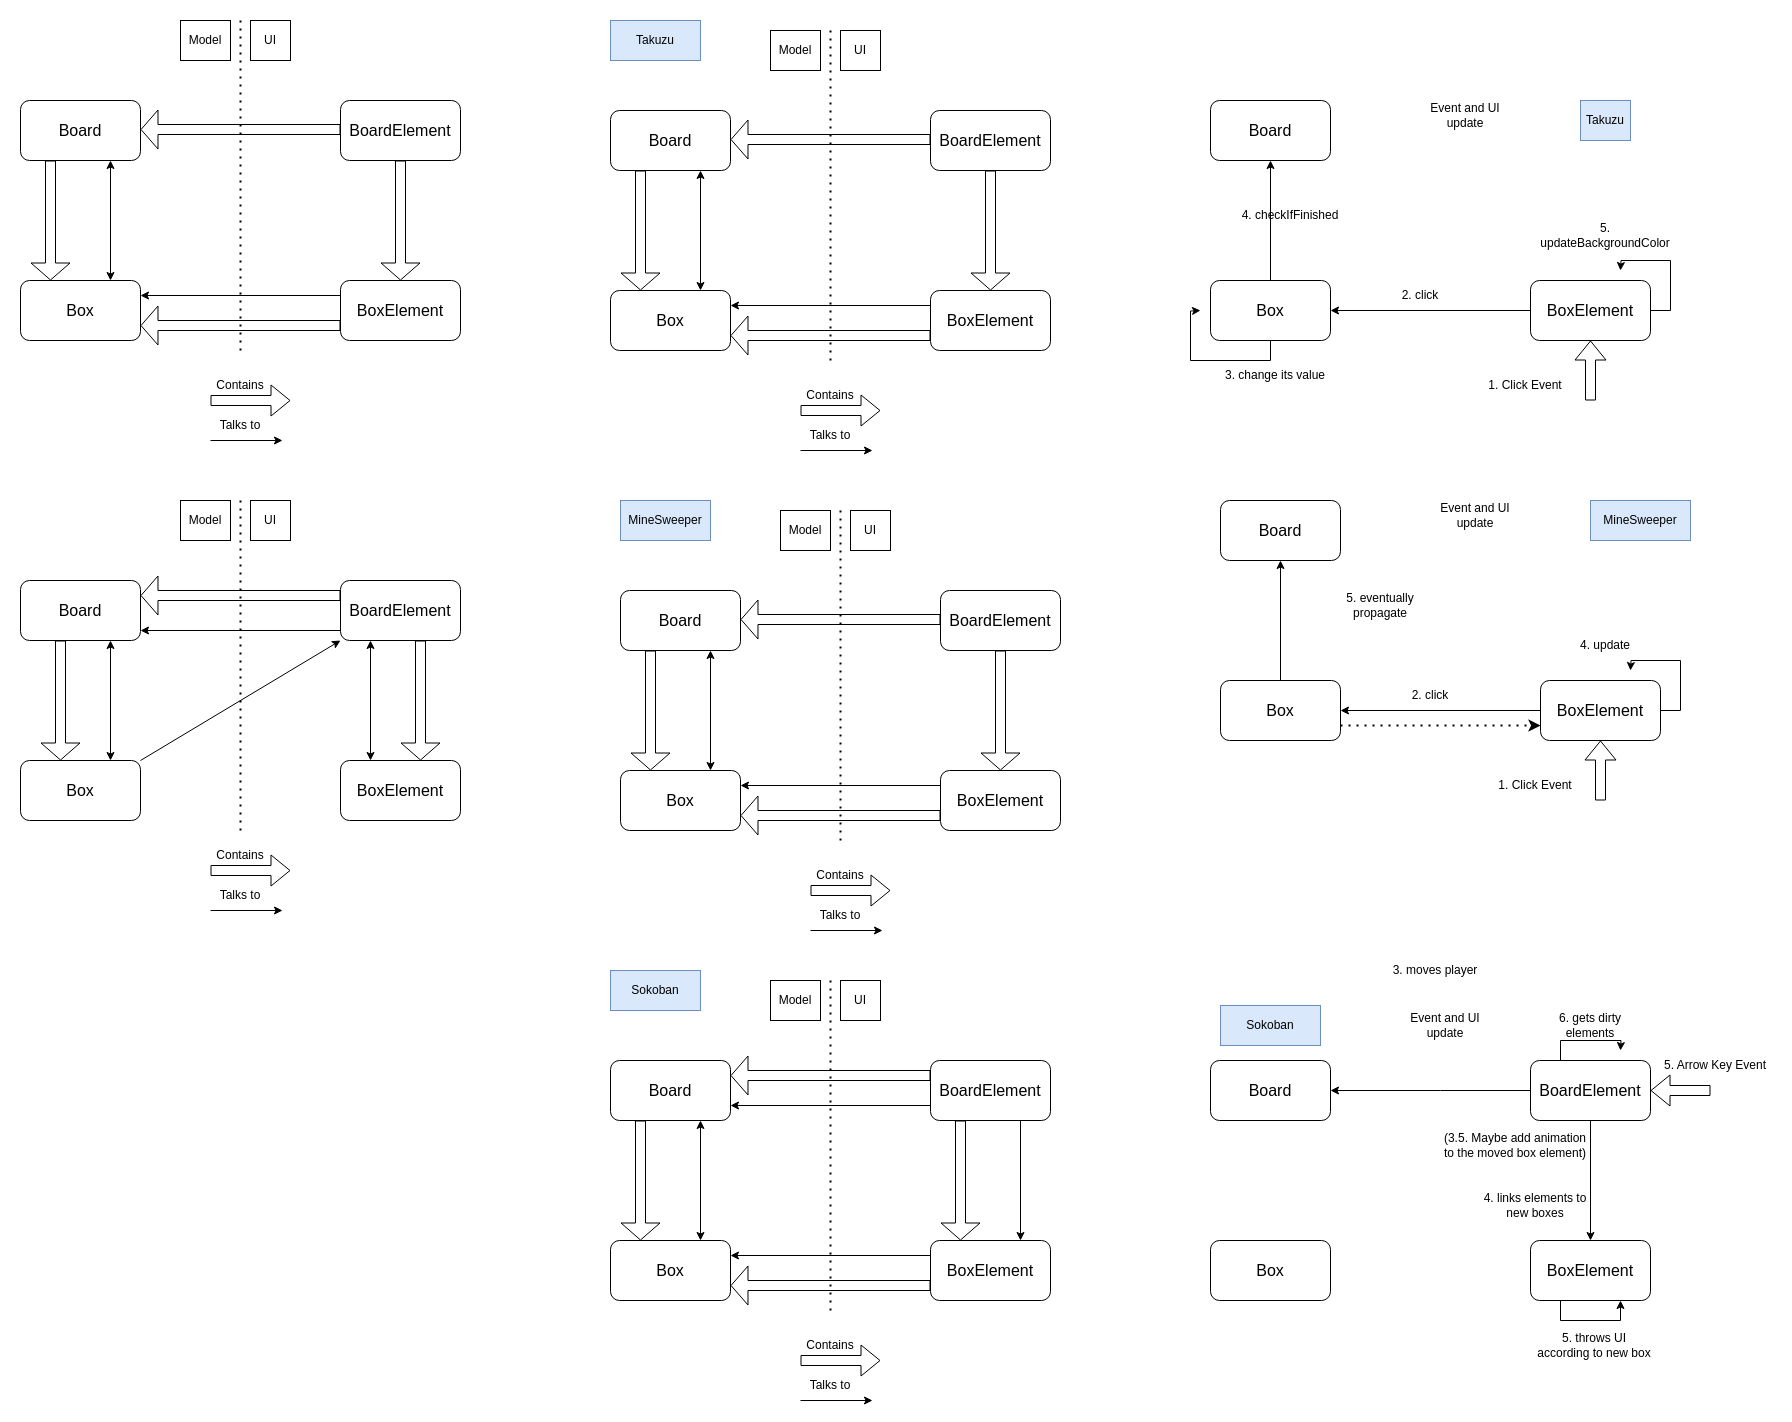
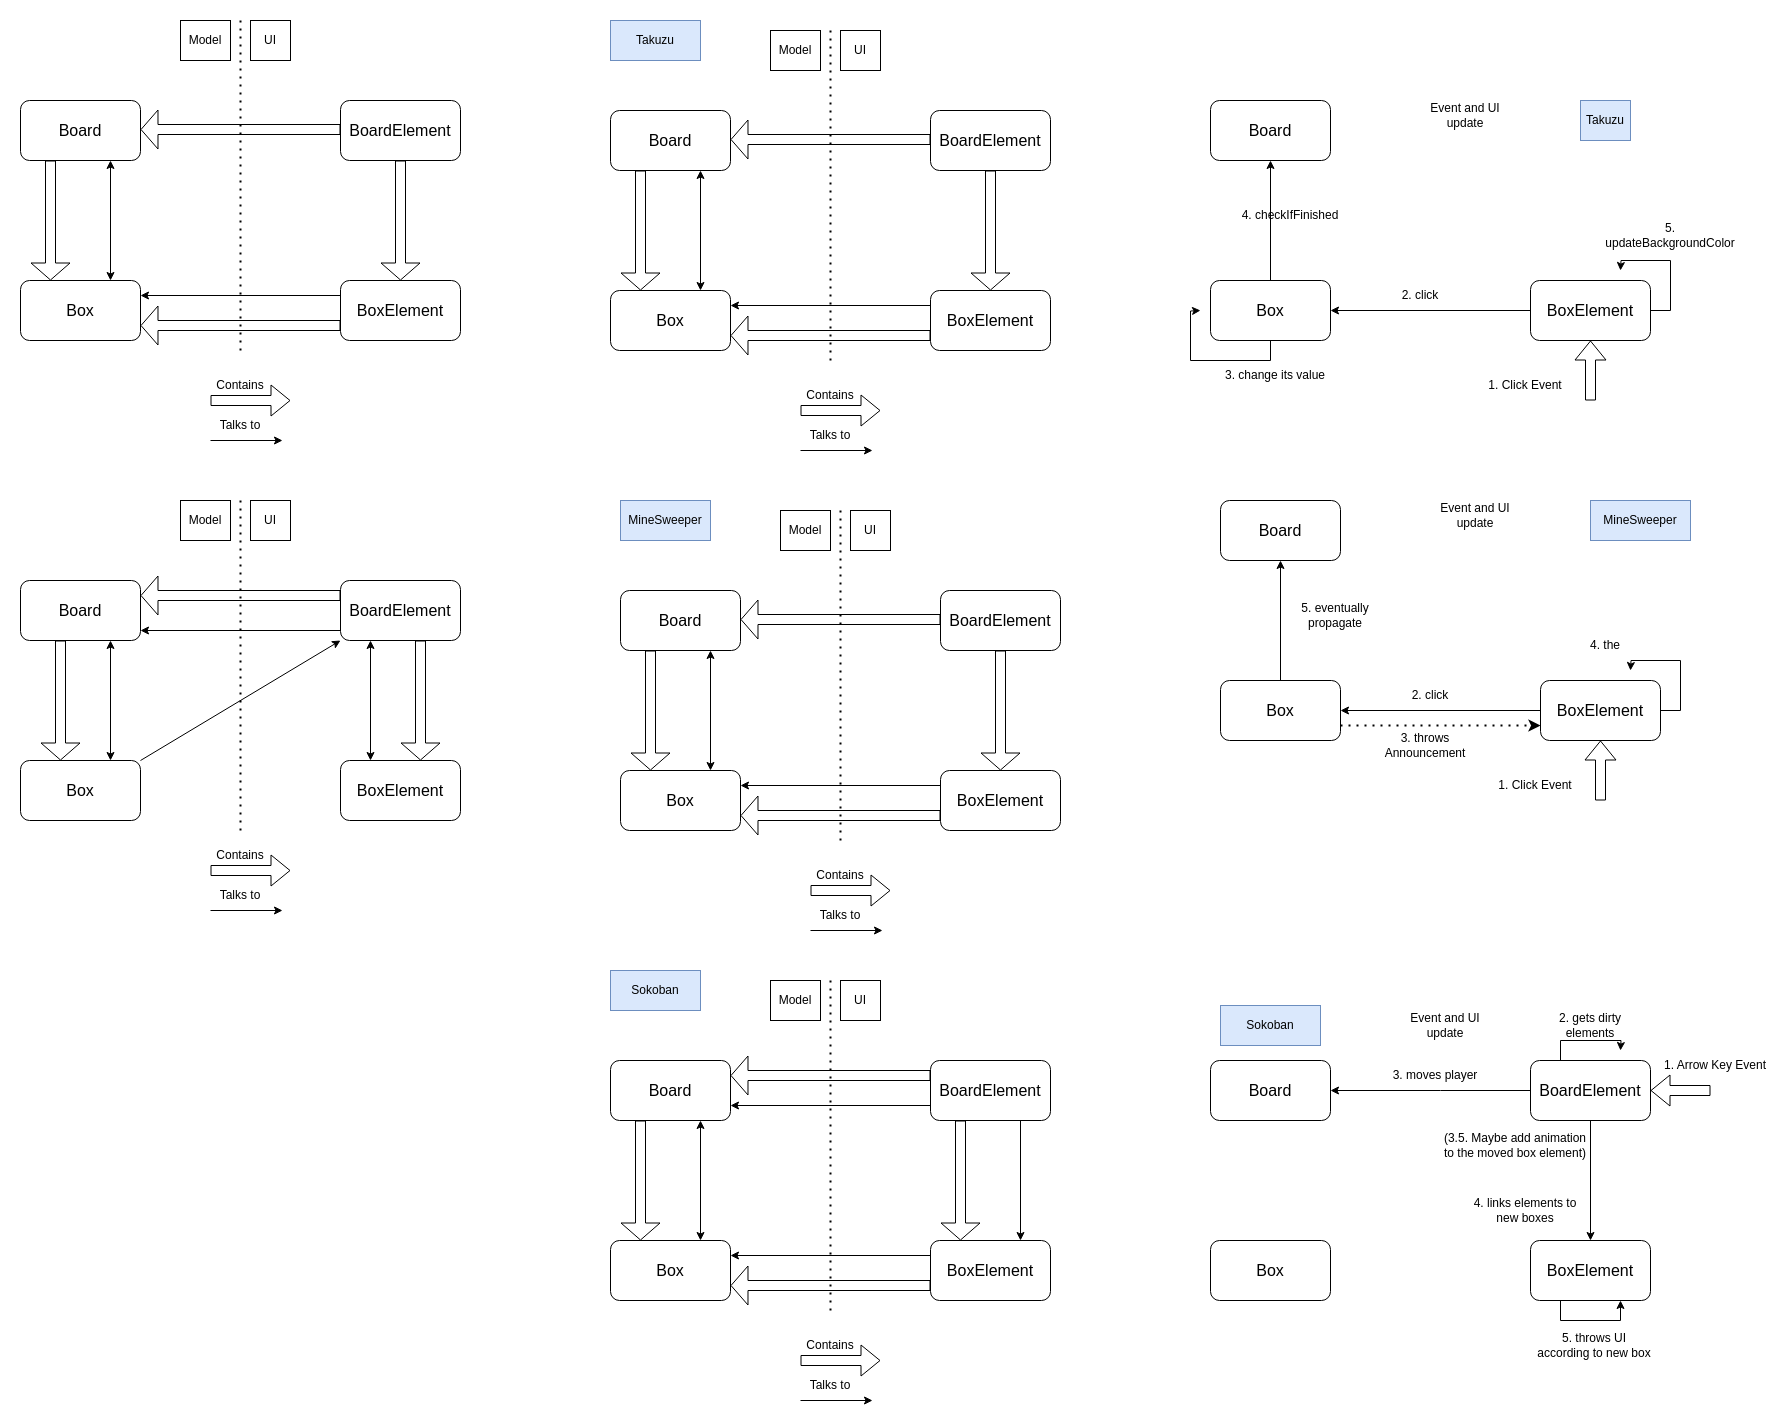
node "5. updateBackgroundColor": moved (1606, 236) -> (1671, 236)
node "5. eventually propagate": moved (1381, 606) -> (1336, 616)
node "4. update": label "4. update" -> "4. the"
node "3. throws Announcement": added
node "3. moves player": moved (1436, 971) -> (1436, 1076)
node "6. gets dirty elements": label "6. gets dirty elements" -> "2. gets dirty elements"
node "5. Arrow Key Event": label "5. Arrow Key Event" -> "1. Arrow Key Event"
node "4. links elements to new boxes": moved (1536, 1206) -> (1526, 1211)
